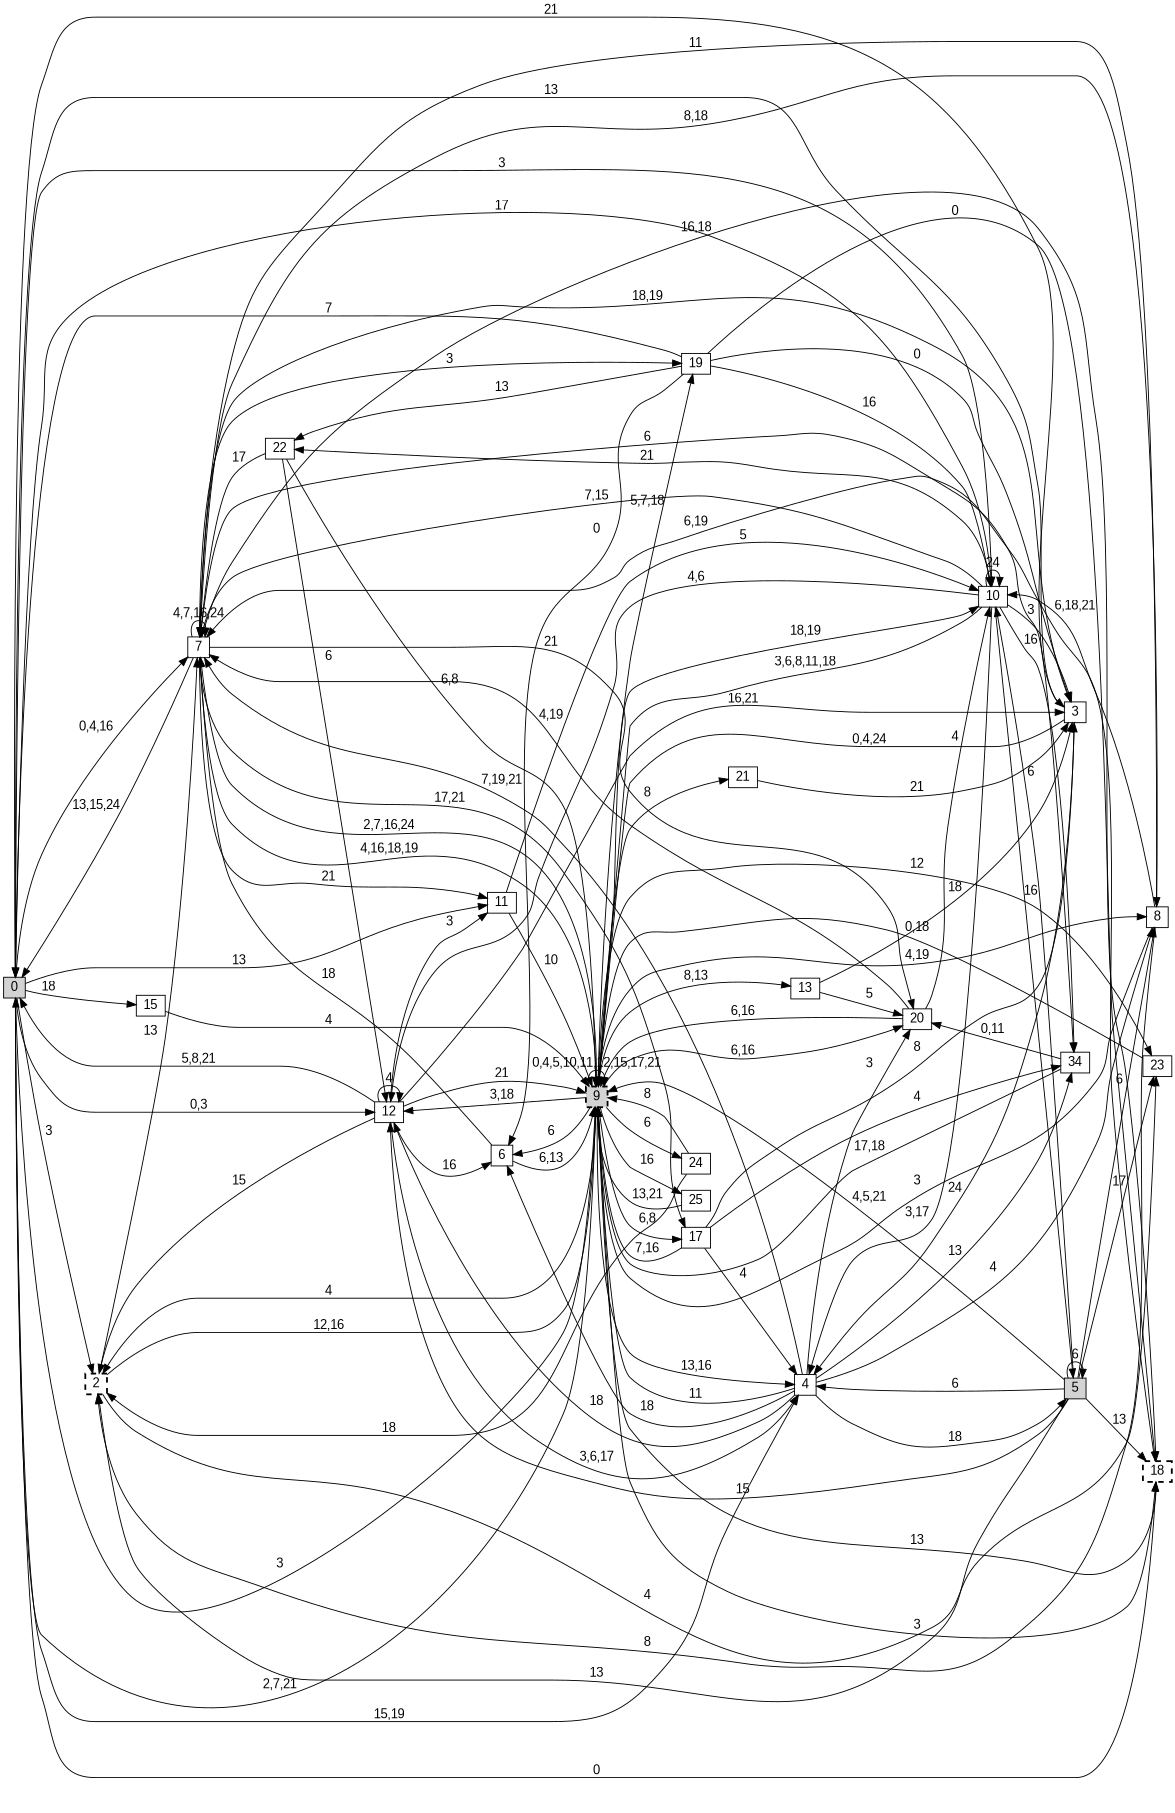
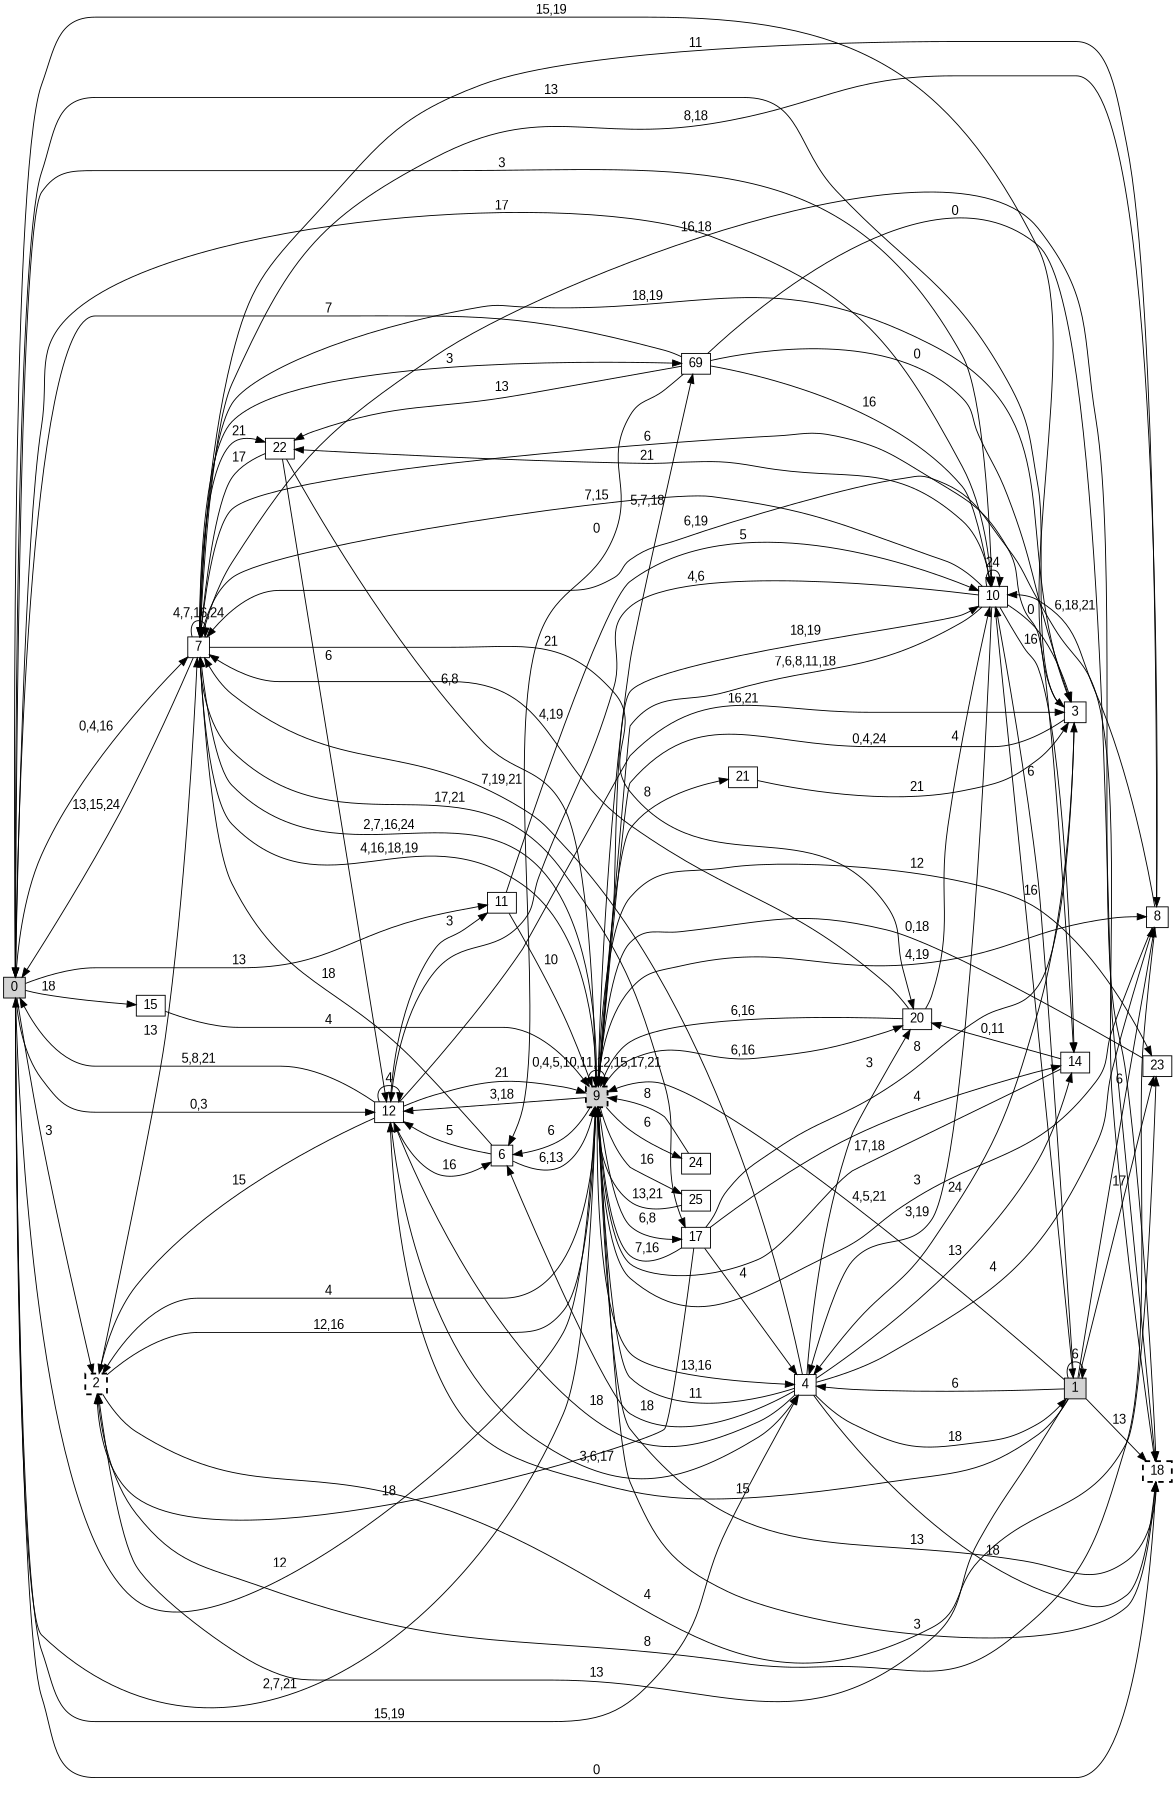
edge "0" -> "3": label "21" -> "15,19"
node "19": label "19" -> "69"
edge "10" -> "3": label "3" -> "0"
edge "10" -> "9": label "3,6,8,11,18" -> "7,6,8,11,18"
edge "7" -> "11": now "7" -> "22"
node "13": removed
node "34": label "34" -> "14"
edge "6" -> "12": added, label "5"
edge "10" -> "4": label "3,17" -> "3,19"
node "5": label "5" -> "1"
edge "24" -> "2": now "17" -> "2"
edge "9" -> "0": label "3" -> "12"
edge "4" -> "18": added, label "18"
